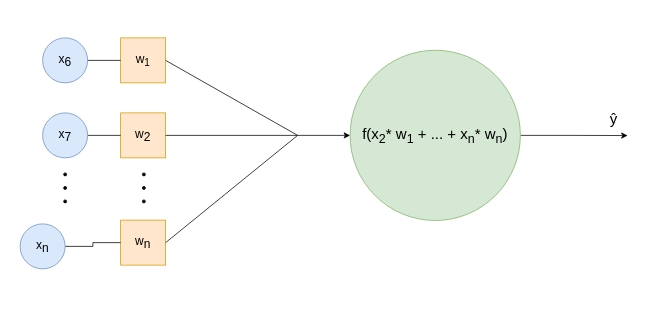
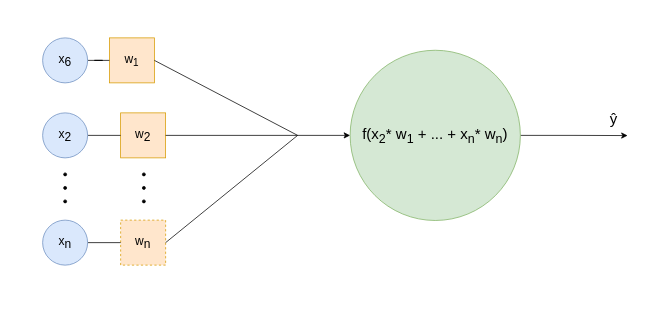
node "w1": moved (143, 60) -> (132, 60)
node "x7": label "x7" -> "x2"
node "wn": style solid -> dashed
node "xn": moved (42, 246) -> (65, 243)
